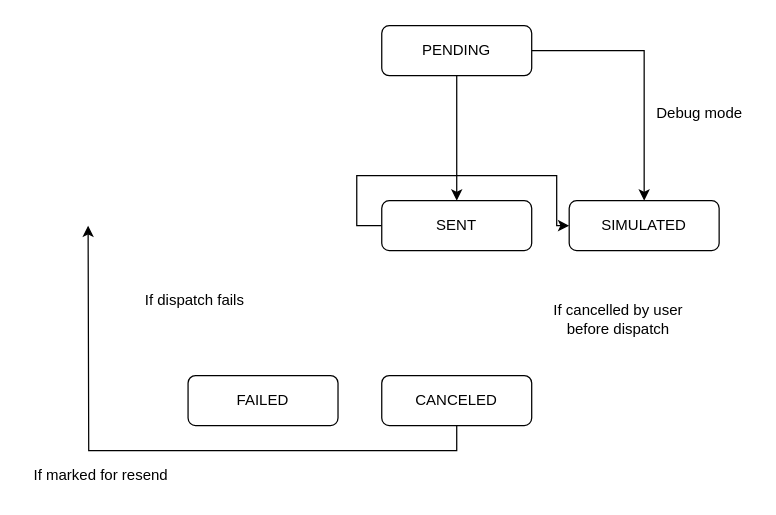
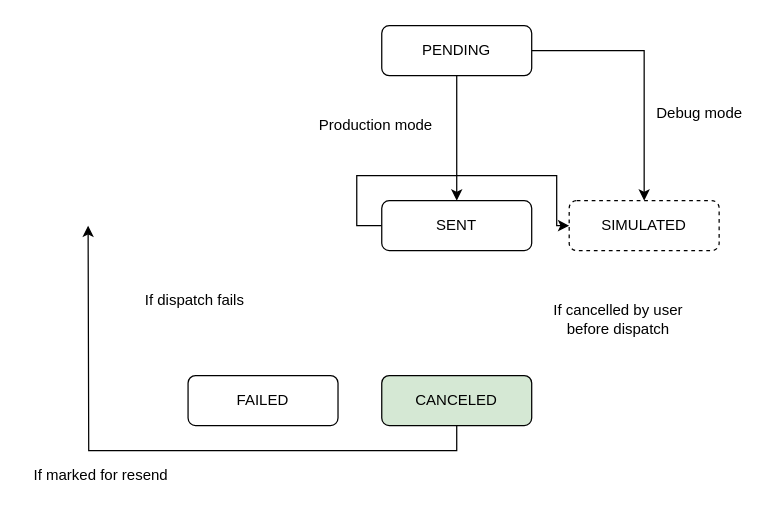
node "Production mode": added
node "SIMULATED": style solid -> dashed
node "CANCELED": fillcolor #ffffff -> #d5e8d4
